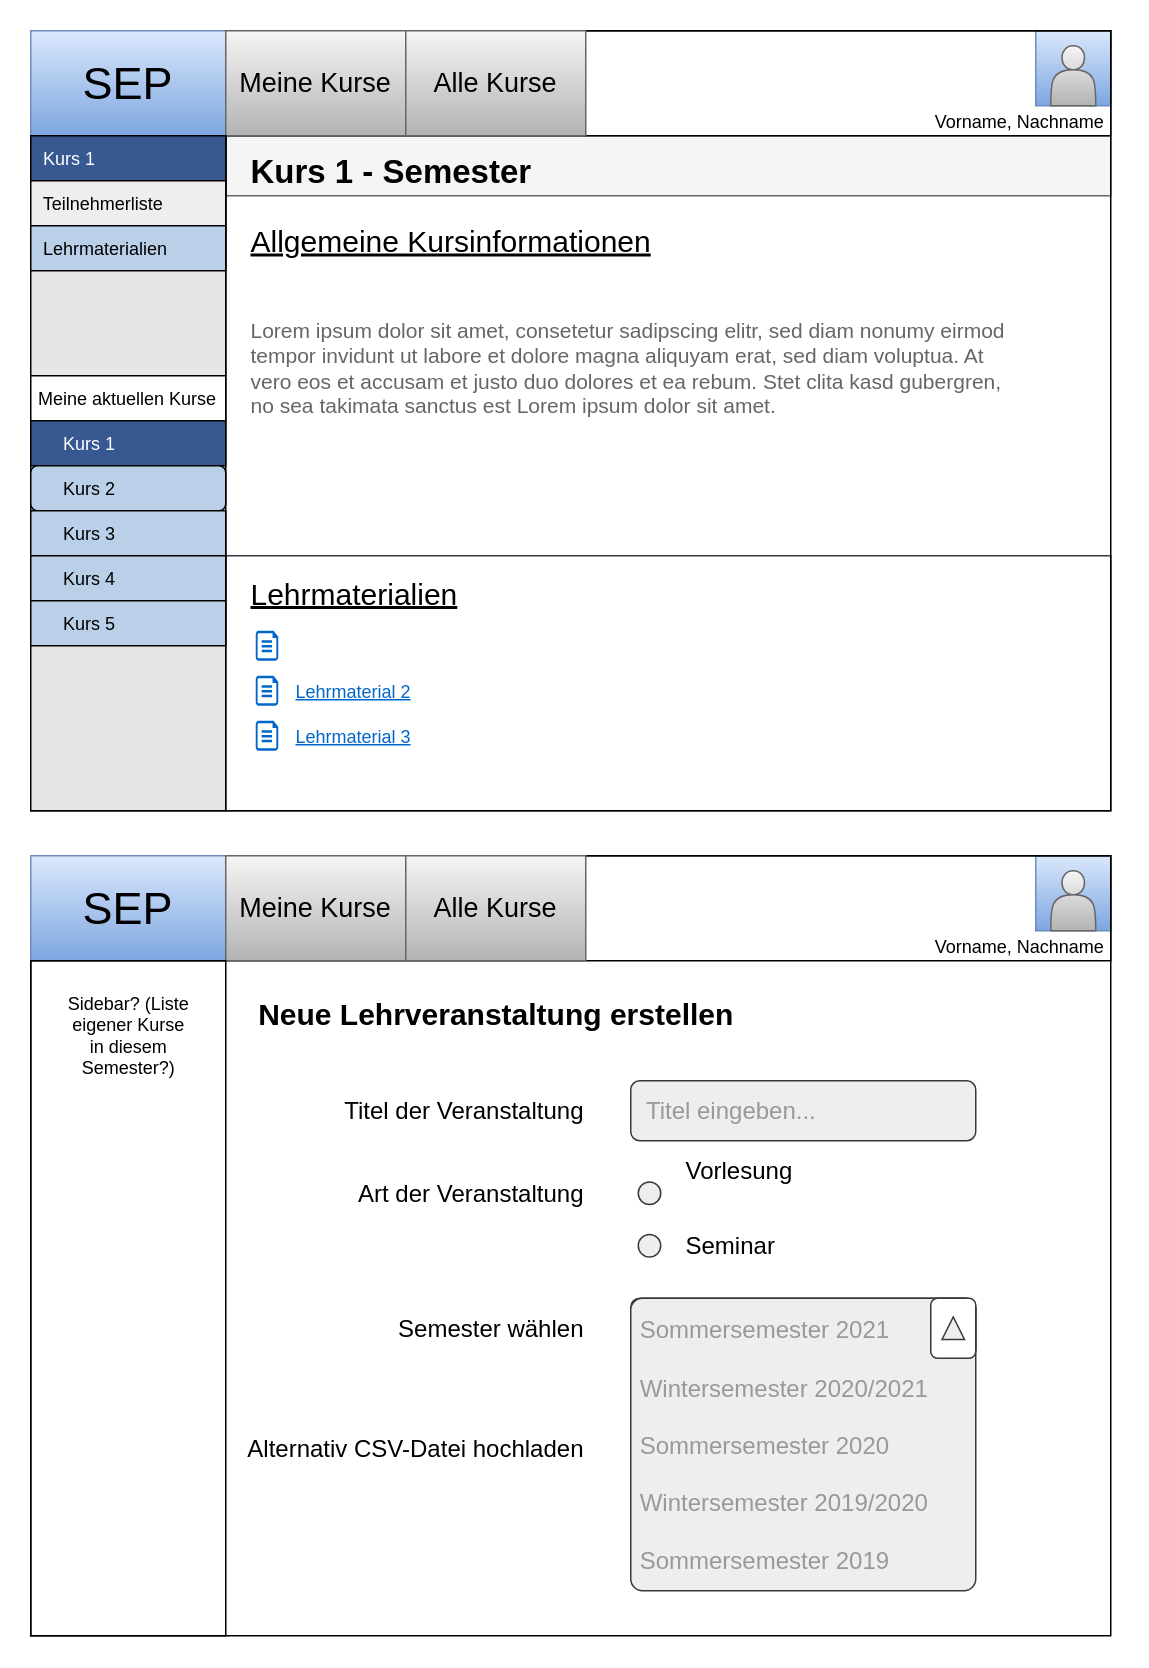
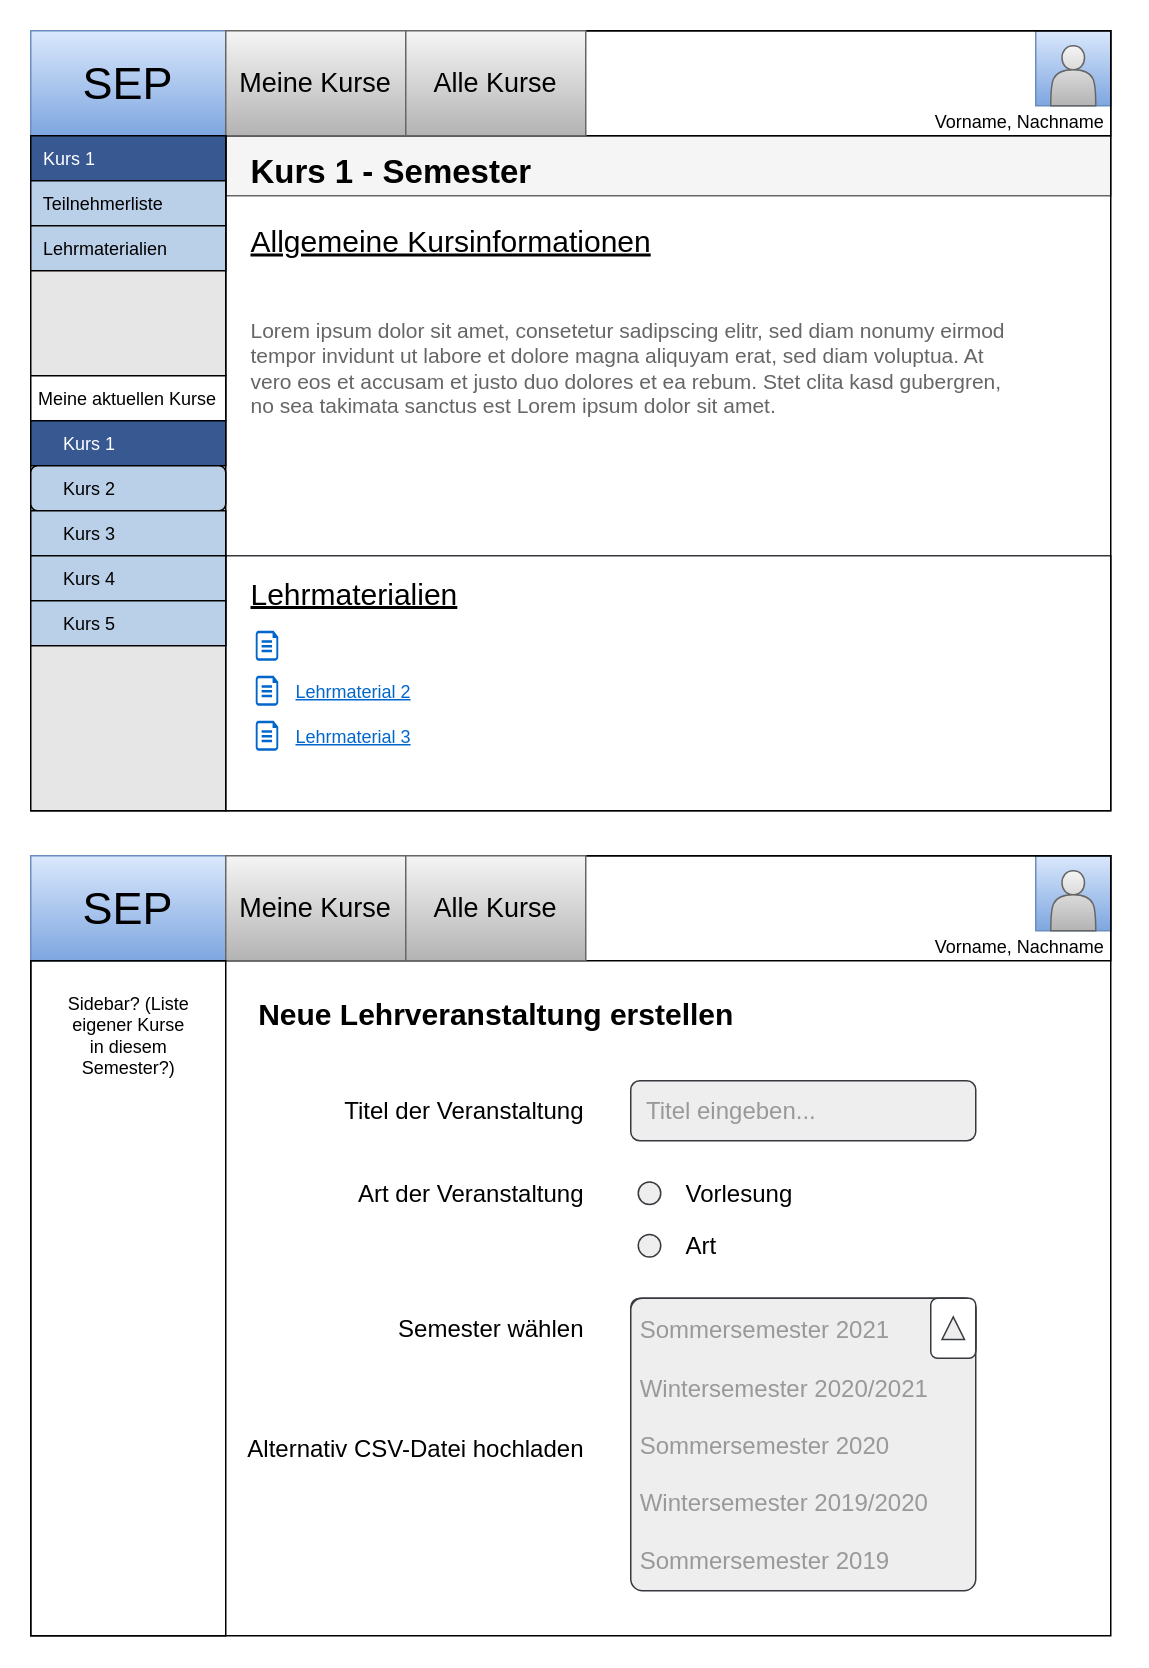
node "Teilnehmerliste": fillcolor #eeeeee -> #bad0e8
node "Vorlesung": moved (751, 1171) -> (751, 1193)
node "Seminar": label "Seminar" -> "Art"
